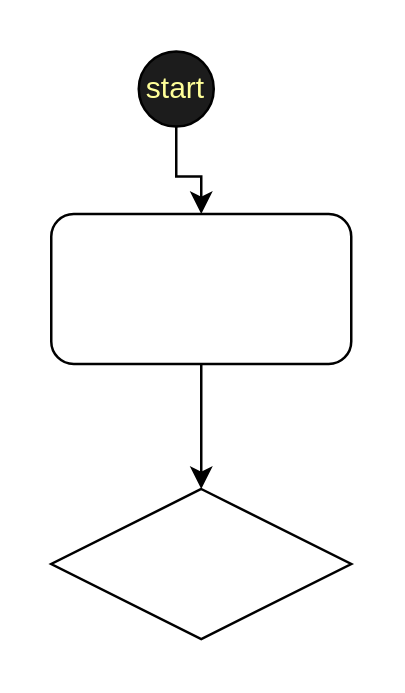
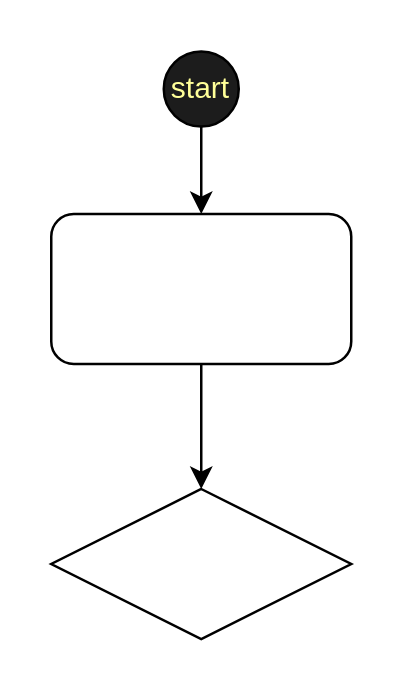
node "start": moved (176, 89) -> (201, 89)
